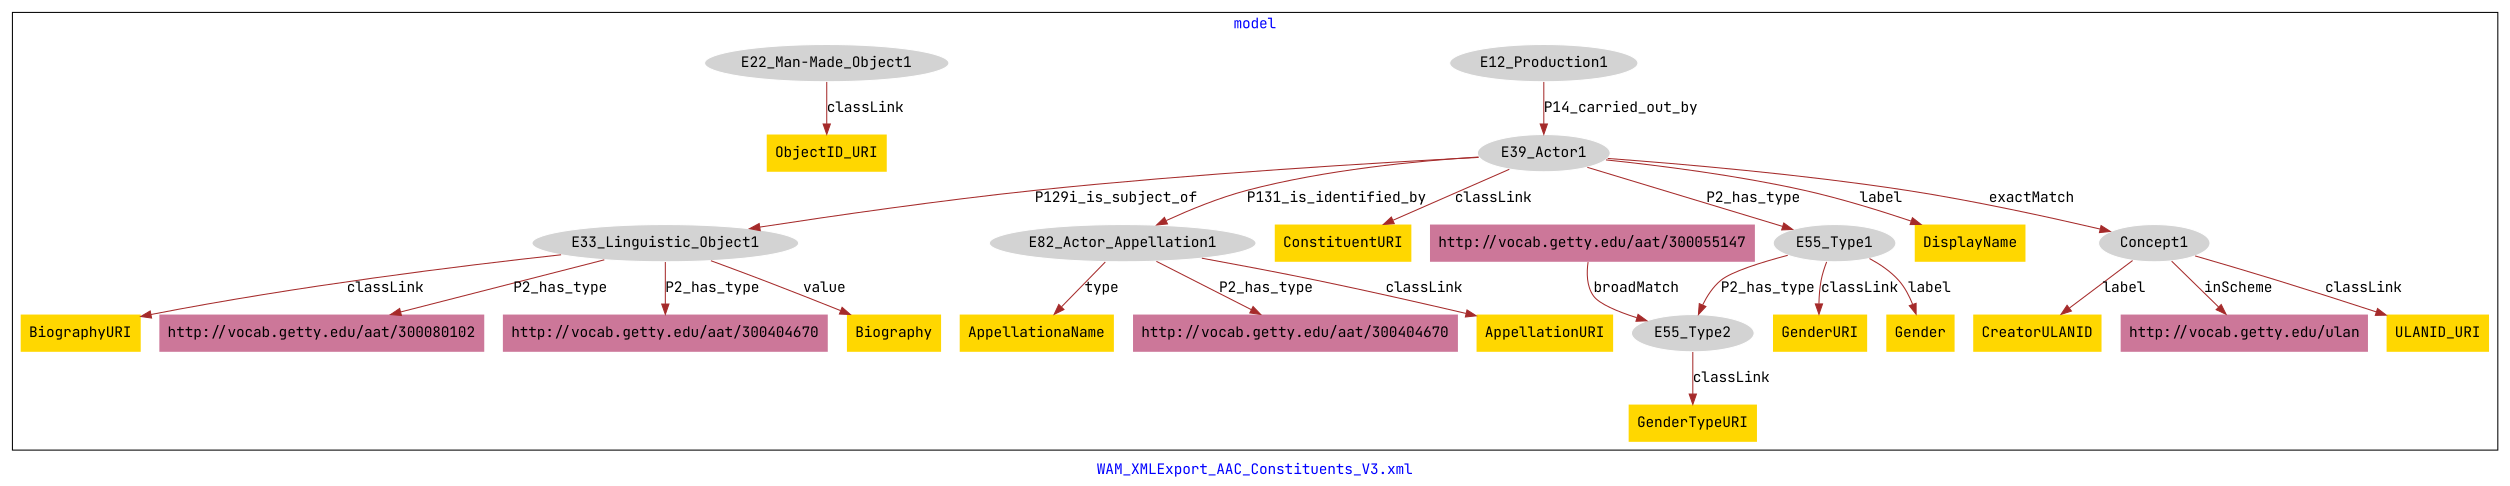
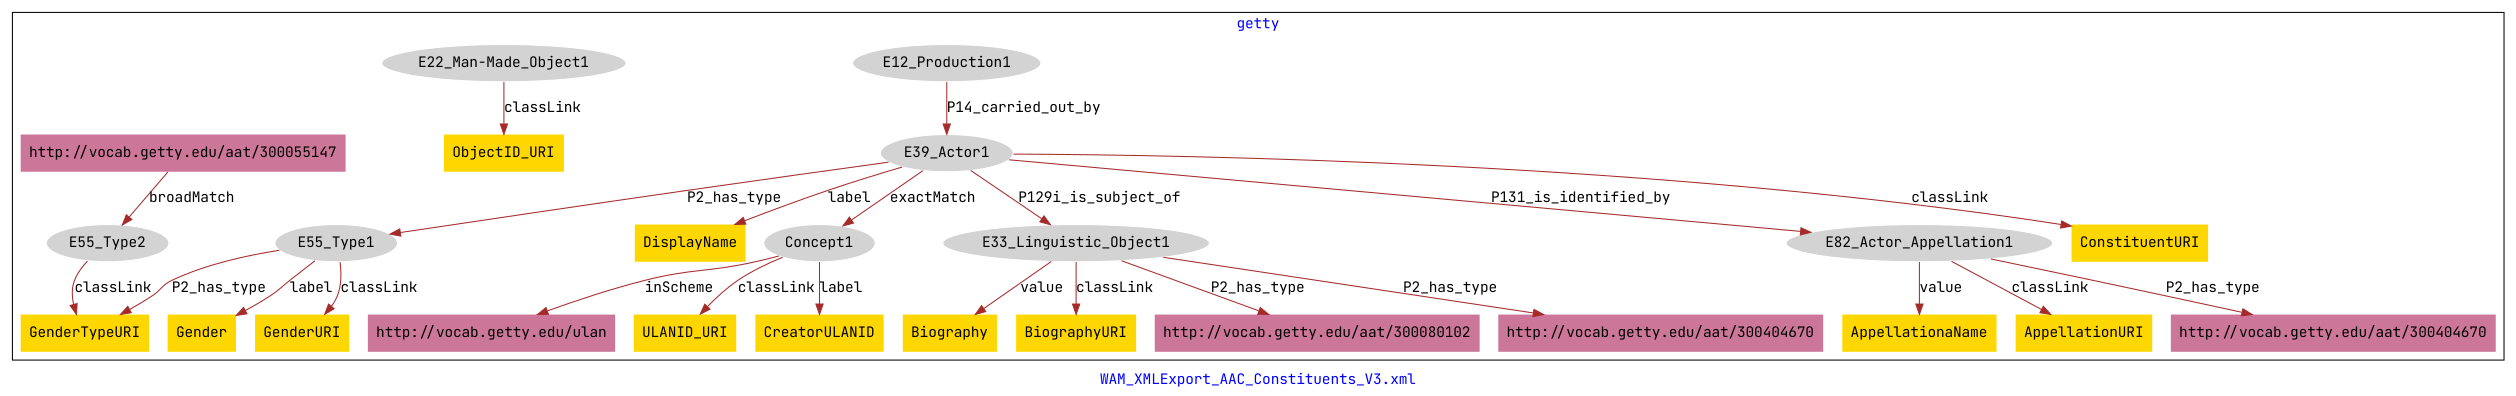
cluster "model": label "model" -> "getty"
edge "E55_Type1" -> "E55_Type2": now "E55_Type1" -> "GenderTypeURI"
edge "E82_Actor_Appellation1" -> "AppellationaName": label "type" -> "value"
